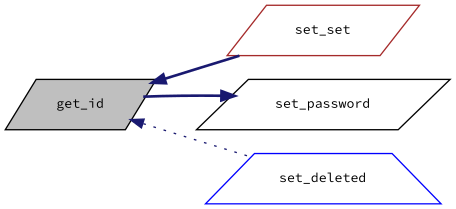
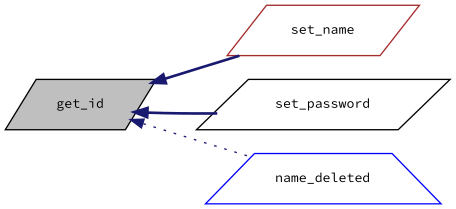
node "set_set": label "set_set" -> "set_name"
edge "get_id" -> "set_password": reversed
node "set_deleted": label "set_deleted" -> "name_deleted"
